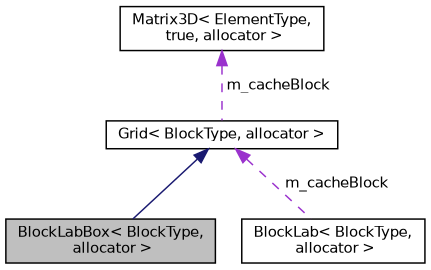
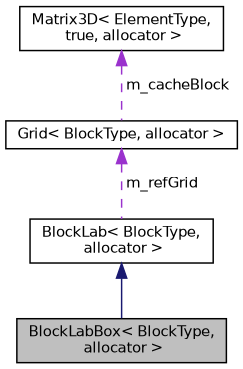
edge "BlockLab< BlockType, allocator >" -> "Grid< BlockType, allocator >": label " m_cacheBlock" -> " m_refGrid"
edge "BlockLabBox< BlockType, allocator >" -> "Grid< BlockType, allocator >": now "BlockLabBox< BlockType, allocator >" -> "BlockLab< BlockType, allocator >"
